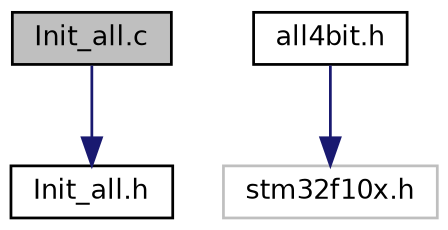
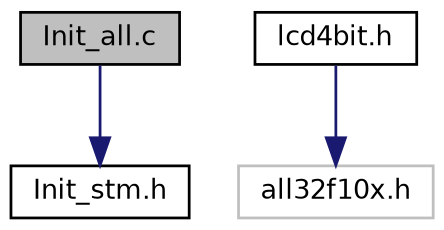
node "all4bit.h": label "all4bit.h" -> "lcd4bit.h"
node "Init_all.h": label "Init_all.h" -> "Init_stm.h"
node "stm32f10x.h": label "stm32f10x.h" -> "all32f10x.h"
